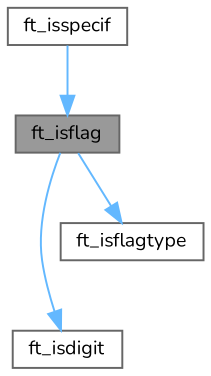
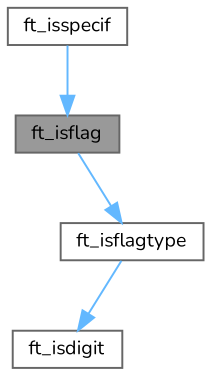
edge "ft_isflag" -> "ft_isdigit": now "ft_isflagtype" -> "ft_isdigit"
